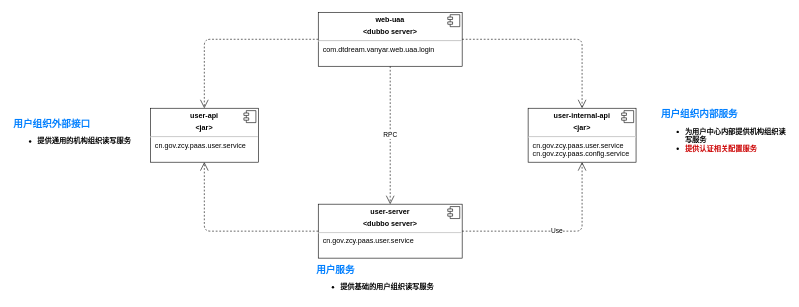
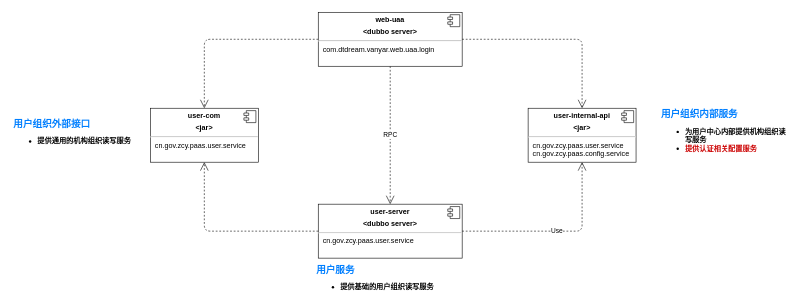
node "user-api <jar> cn.gov.zcy.paas.user.service": label "user-api <jar> cn.gov.zcy.paas.user.service" -> "user-com <jar> cn.gov.zcy.paas.user.service"
